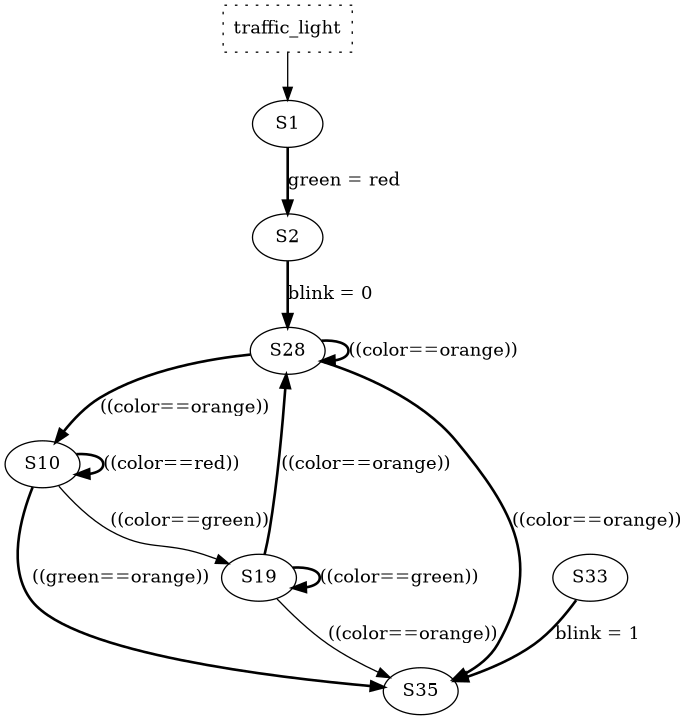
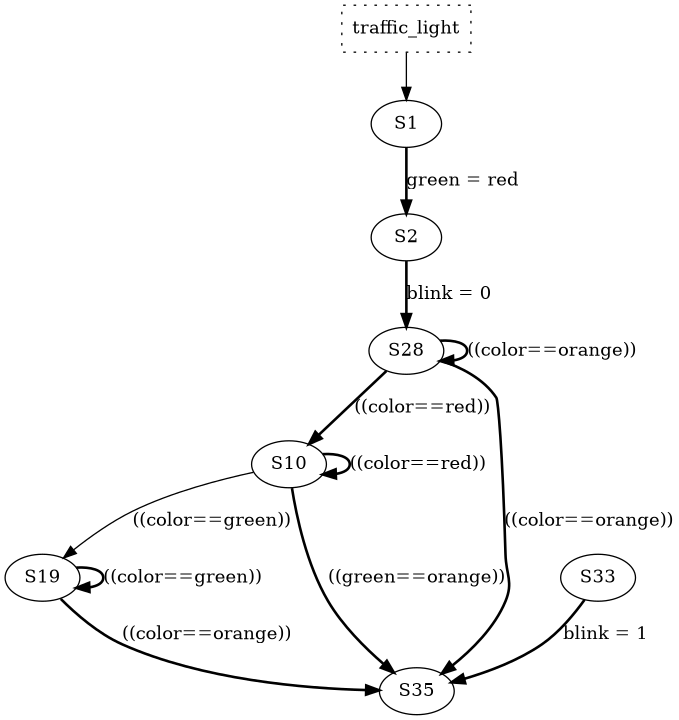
edge "S28" -> "S10": label "((color==orange))" -> "((color==red))"
edge "S19" -> "S28": removed, label "((color==orange))"
edge "S19" -> "S35": style solid -> bold
